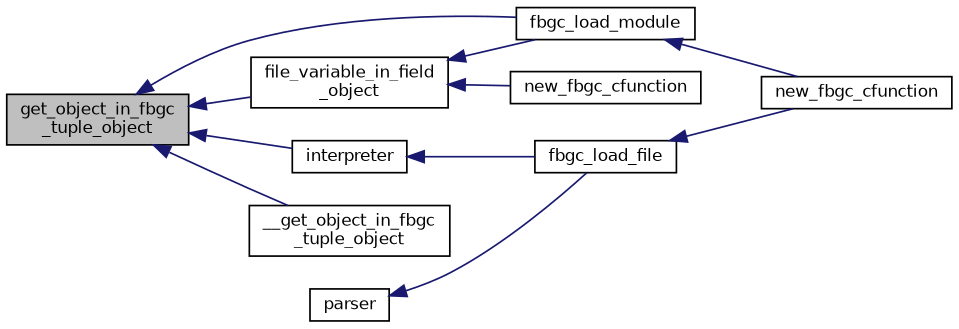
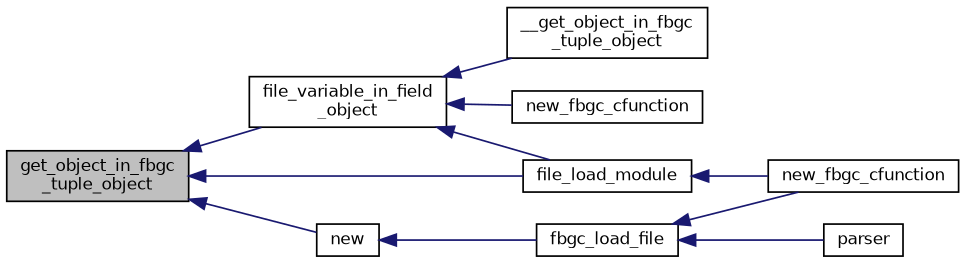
node "fbgc_load_module": label "fbgc_load_module" -> "file_load_module"
node "interpreter": label "interpreter" -> "new"
edge "__get_object_in_fbgc _tuple_object" -> "get_object_in_fbgc _tuple_object": now "__get_object_in_fbgc _tuple_object" -> "file_variable_in_field _object"
edge "fbgc_load_file" -> "parser": reversed
